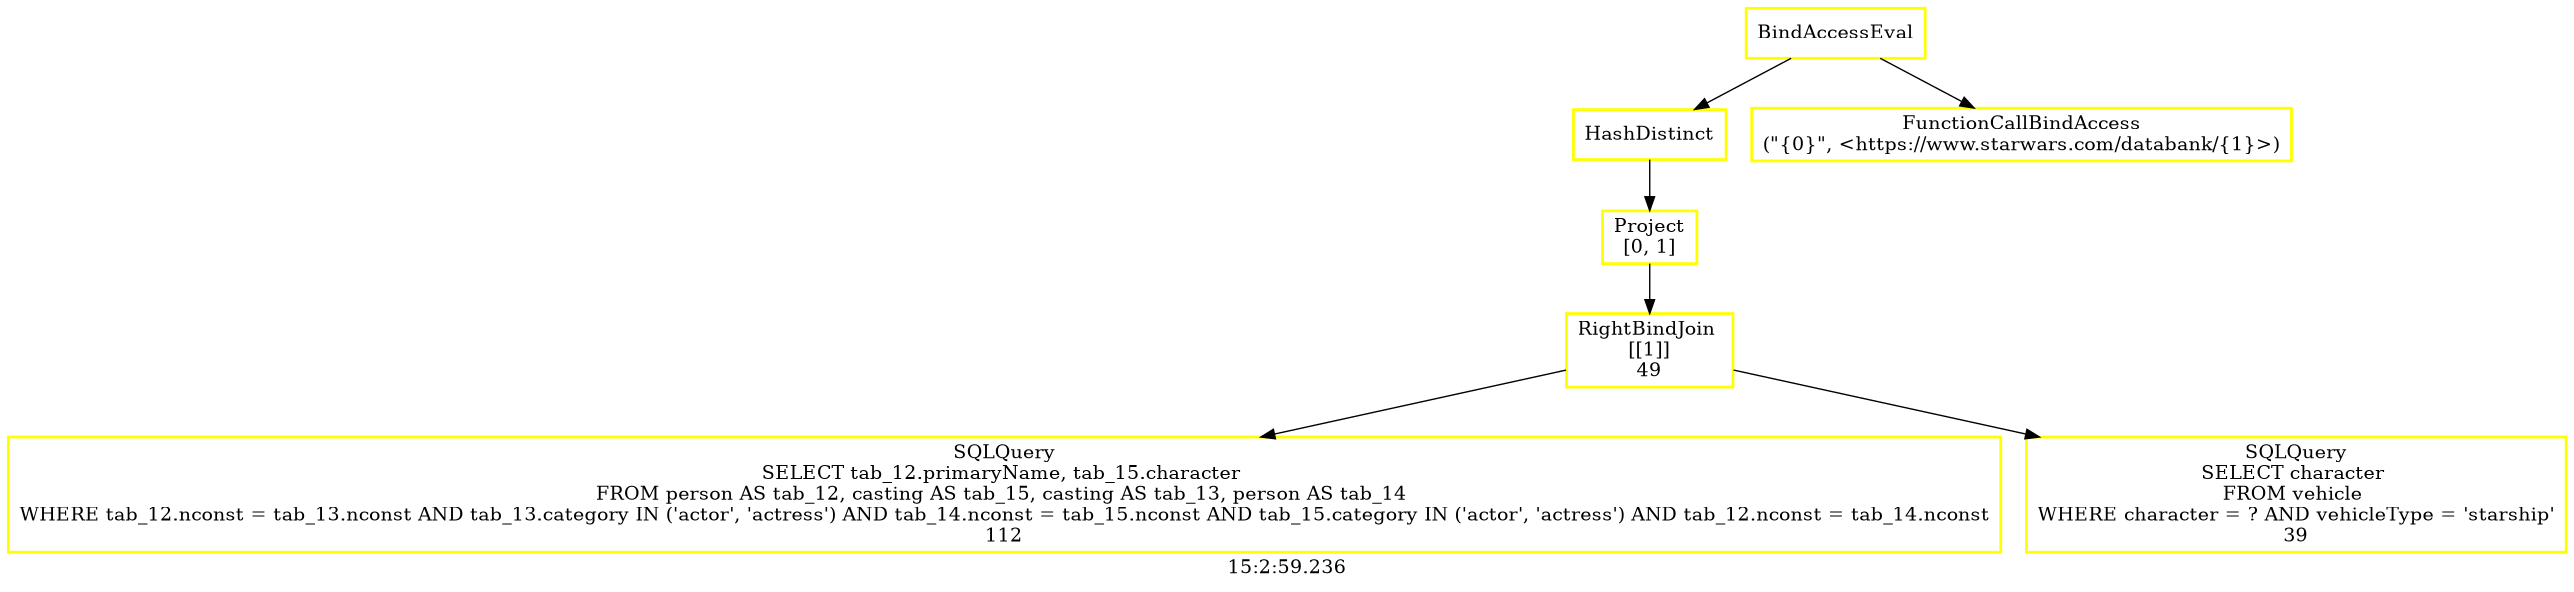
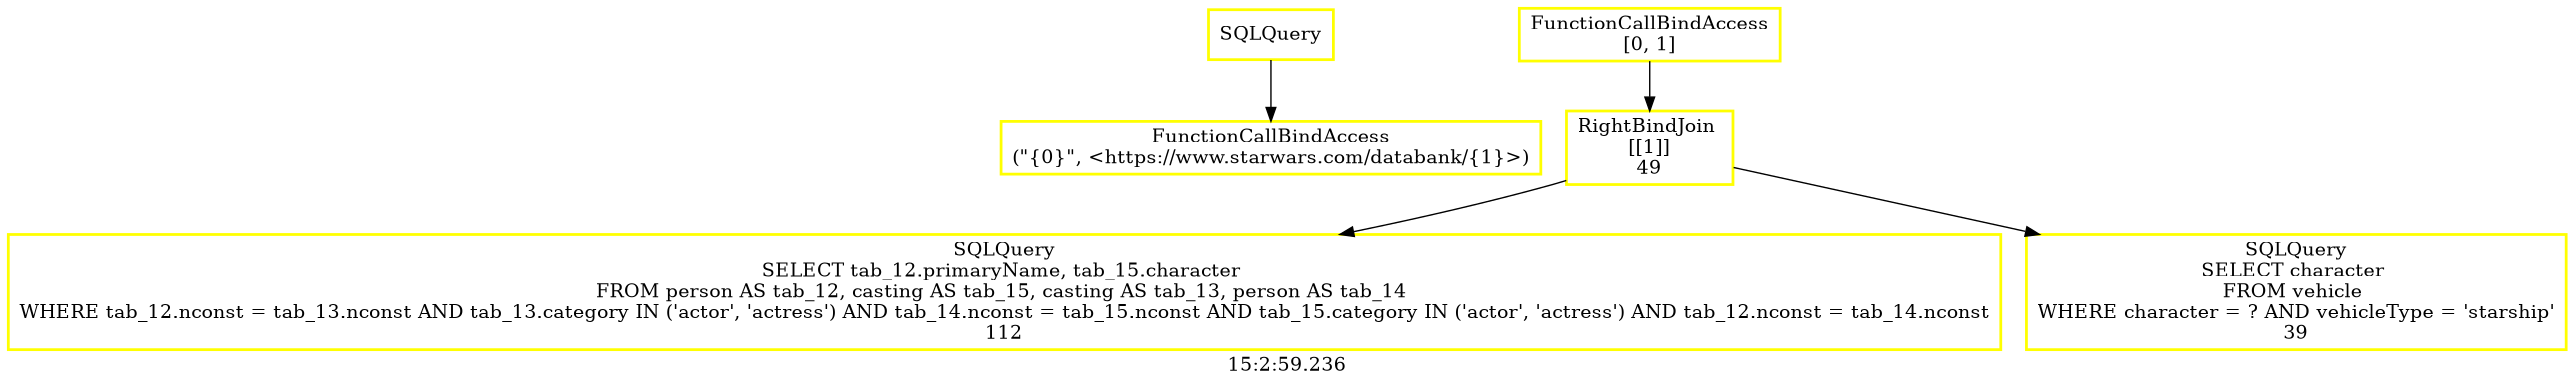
node "BindAccessEval": label "BindAccessEval" -> "SQLQuery"
node "HashDistinct": removed
node "Project [0, 1]": label "Project [0, 1]" -> "FunctionCallBindAccess [0, 1]"
